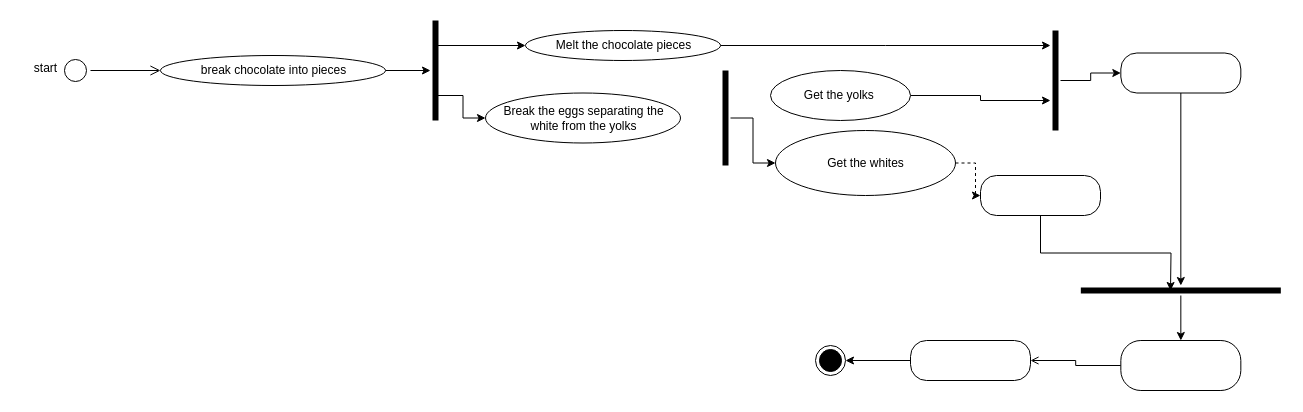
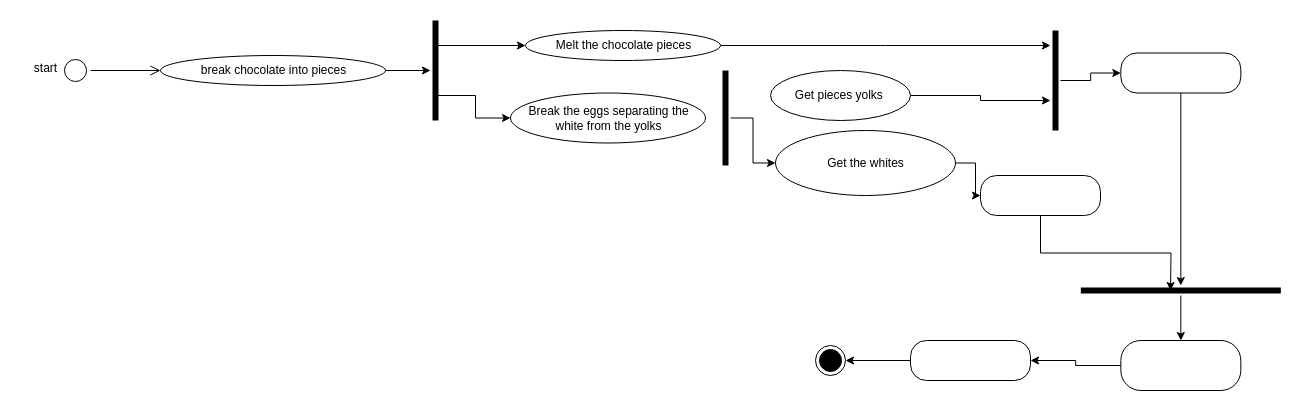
node "Get the yolks": label "Get the yolks" -> "Get pieces yolks"
node "Break the eggs separating the white from the yolks": moved (583, 118) -> (608, 118)
edge "Get the whites" -> "whisk the egg whites": style dashed -> solid
edge "Pour into individual ramekins" -> "Chill for at least 3 hours": arrowhead open -> classic
